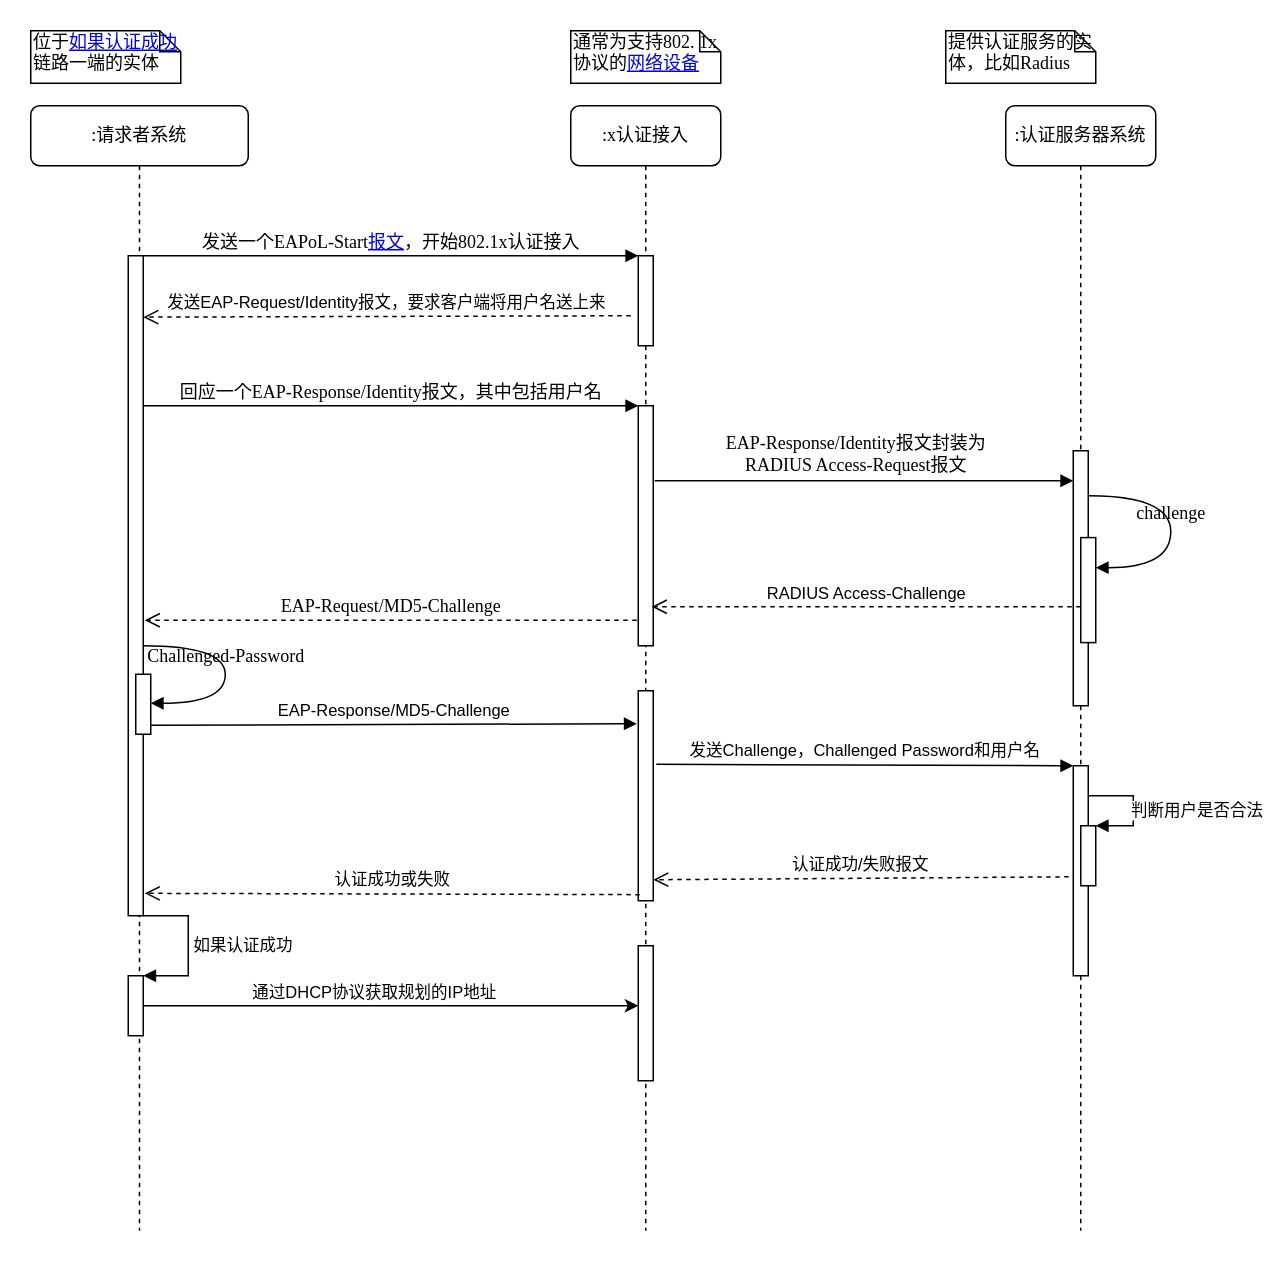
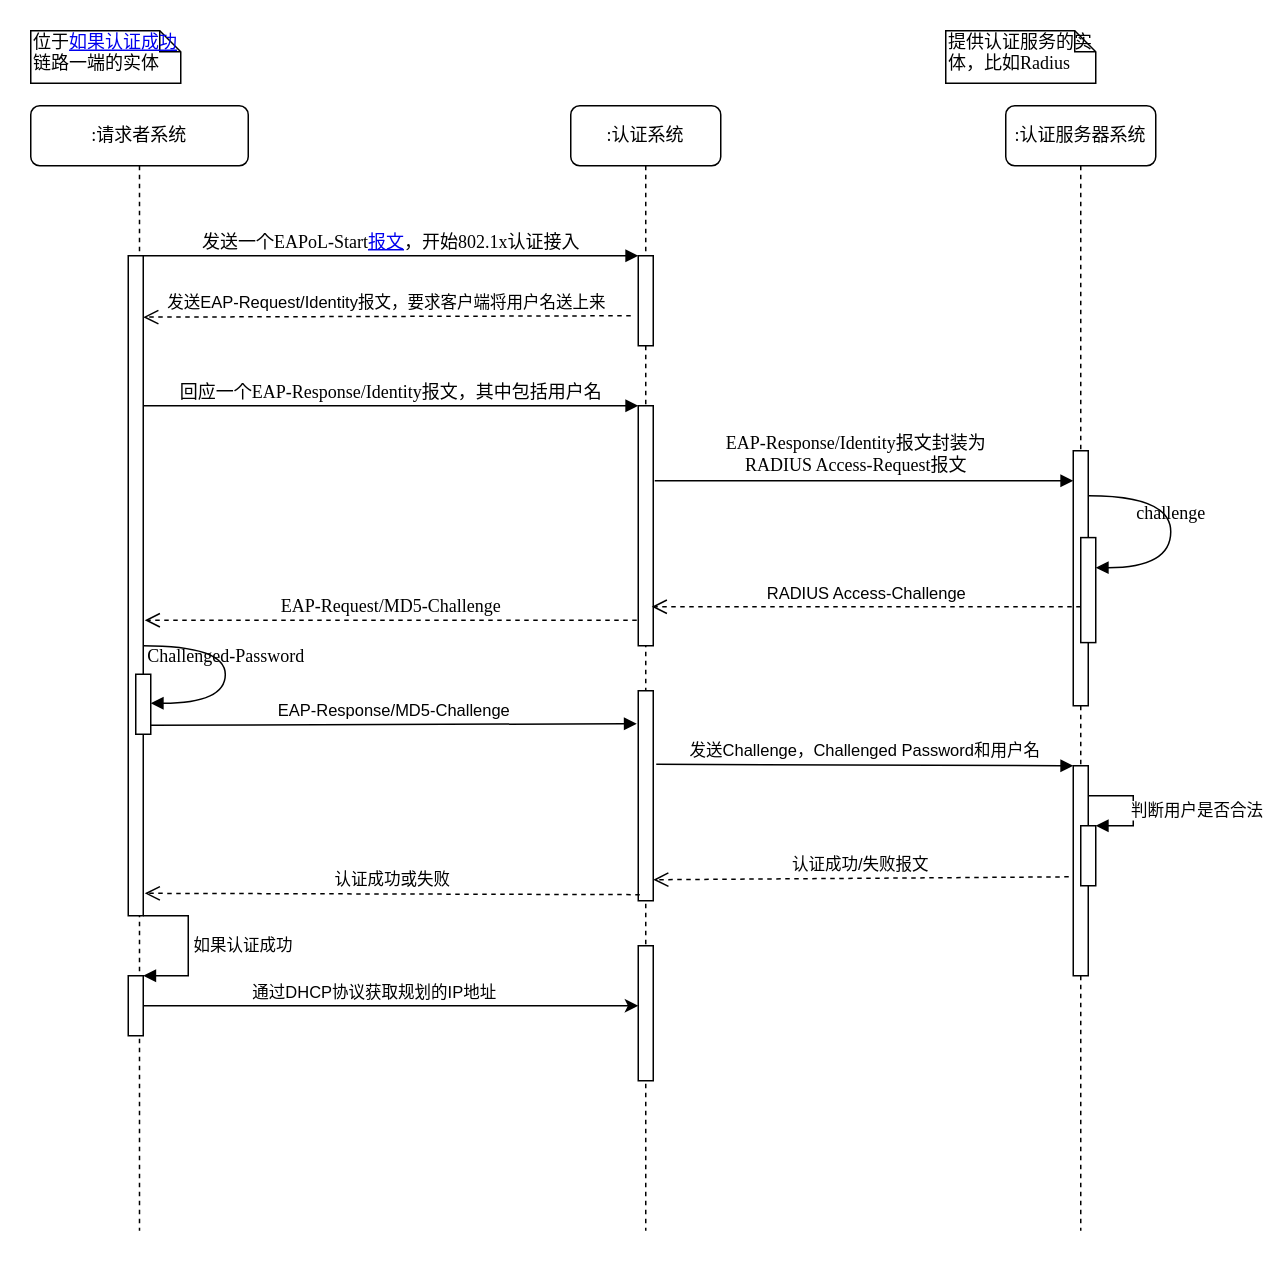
node "通常为支持802. 1x协议的网络设备": removed
node ":x认证接入": label ":x认证接入" -> ":认证系统"
